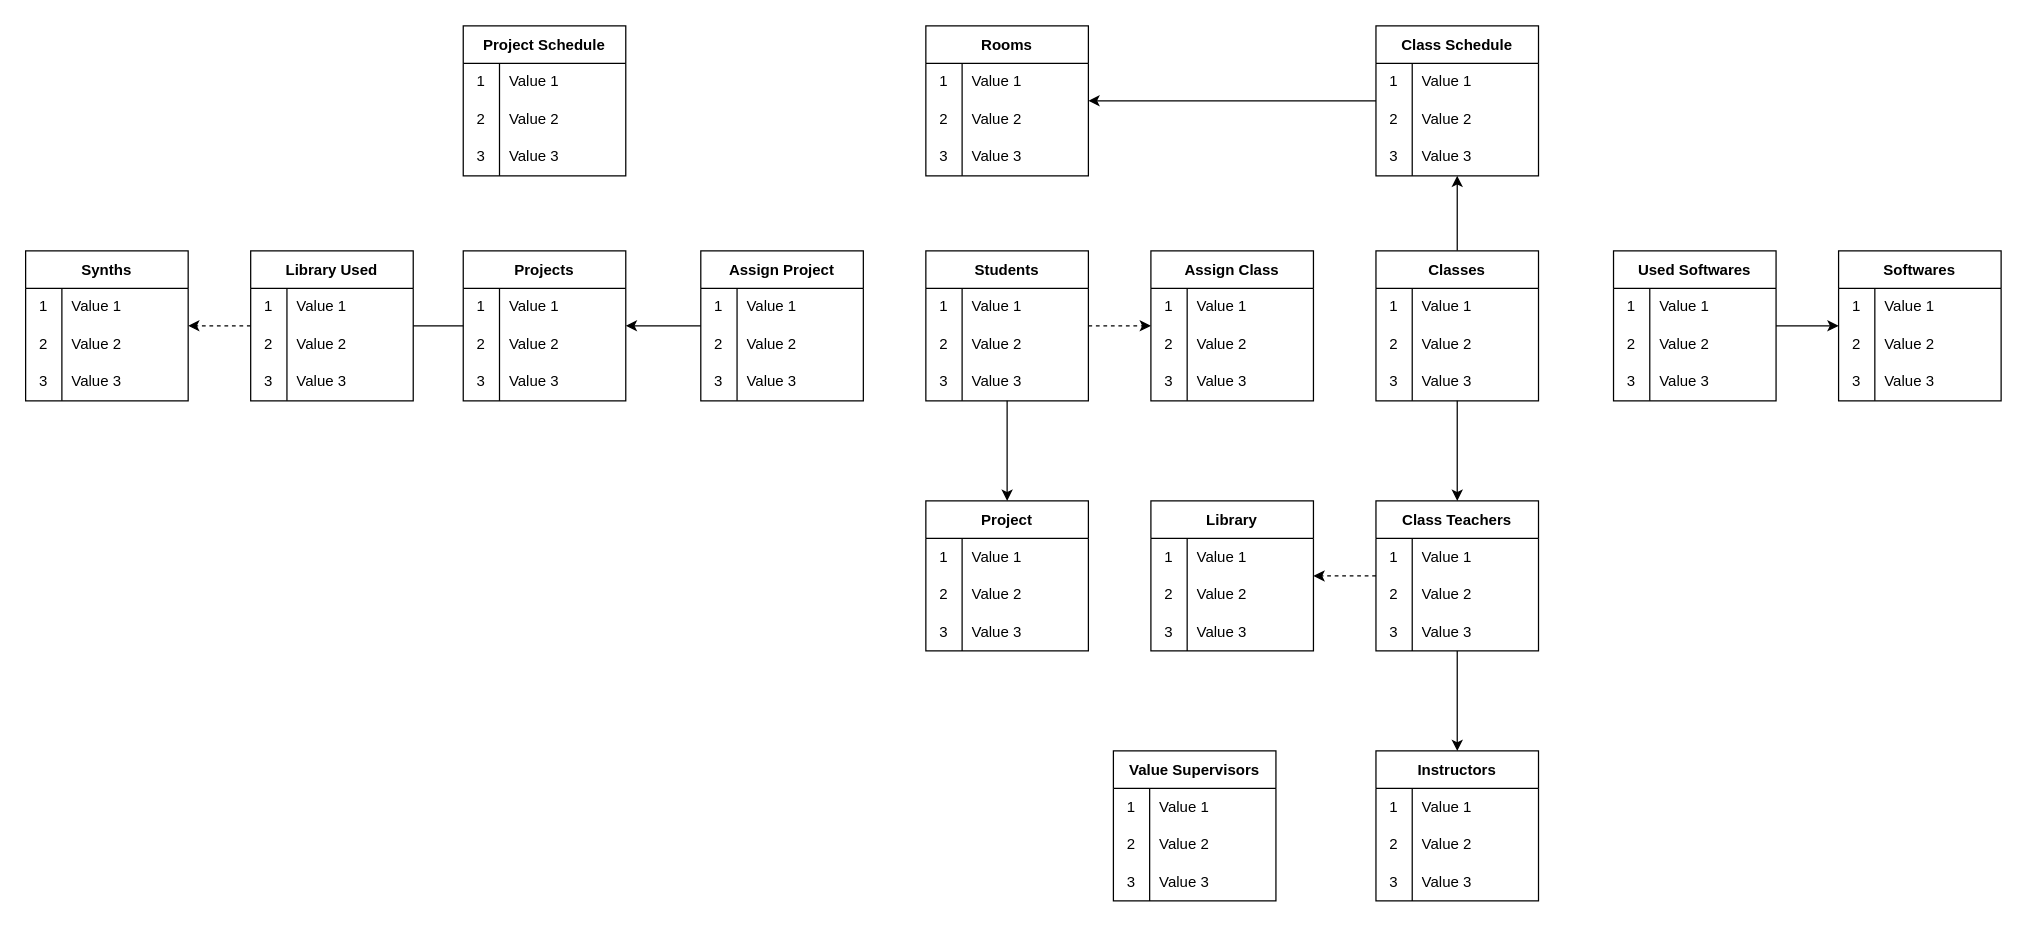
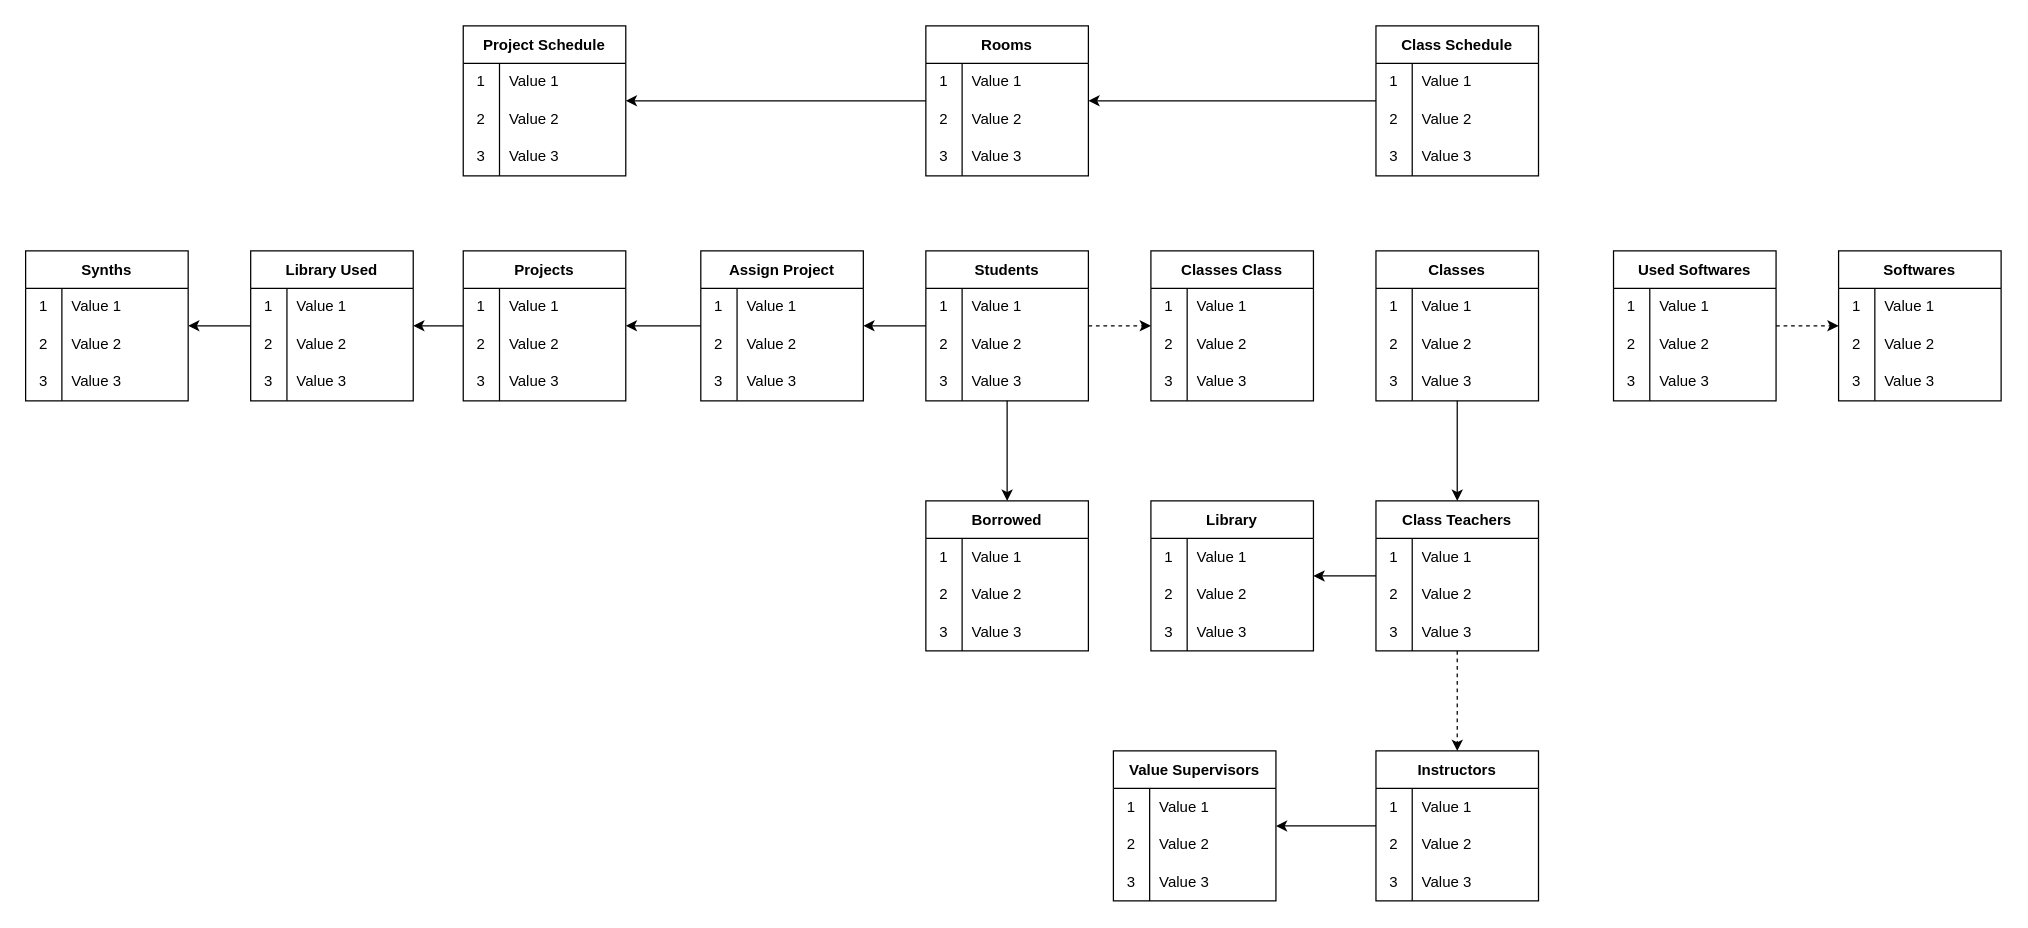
edge "Rooms" -> "Project Schedule": added
edge "Classes" -> "Class Schedule": removed
node "Assign Class": label "Assign Class" -> "Classes Class"
edge "Library Used" -> "Synths": style dashed -> solid
edge "Library Used" -- "Projects": arrowhead none -> classic
edge "Students" -> "Assign Project": added
edge "Used Softwares" -> "Softwares": style solid -> dashed
node "Project": label "Project" -> "Borrowed"
edge "Class Teachers" -> "Library": style dashed -> solid
edge "Class Teachers" -> "Instructors": style solid -> dashed
edge "Instructors" -> "Value Supervisors": added
